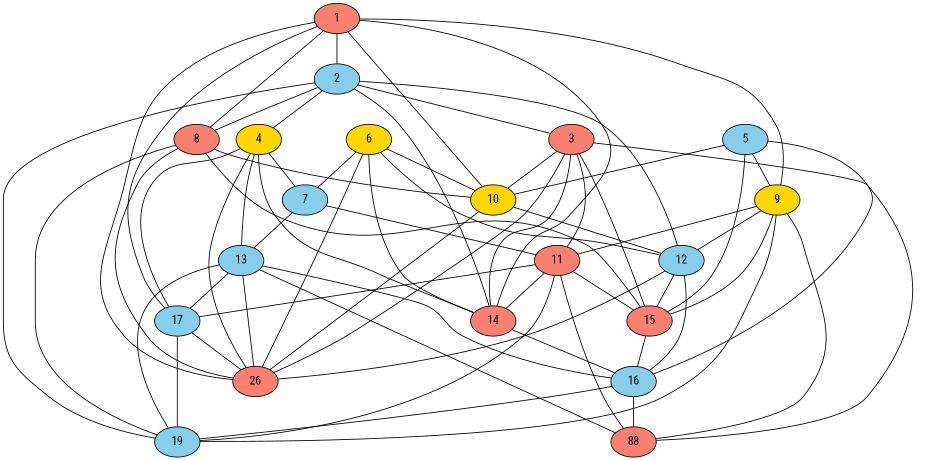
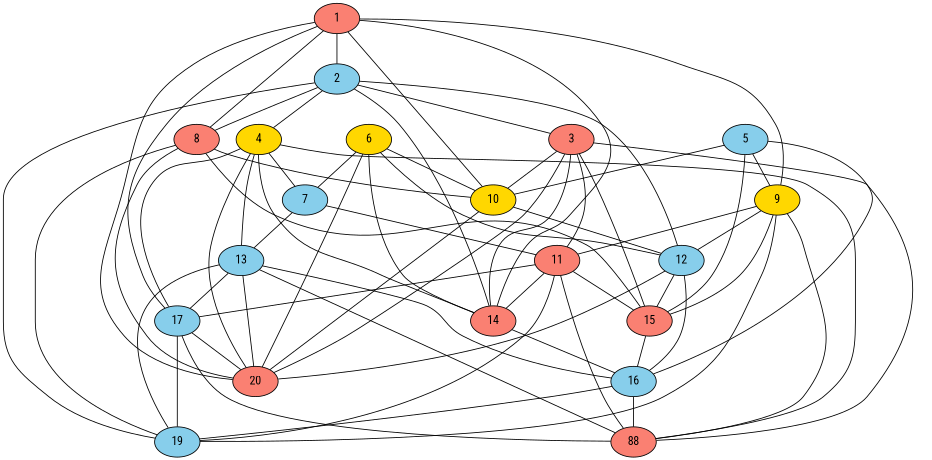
edge "4" -- "88": added
node "26": label "26" -> "20"
edge "17" -- "88": added
